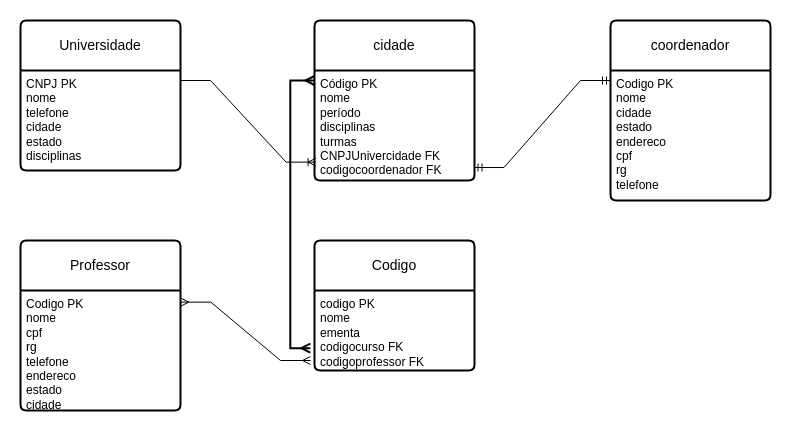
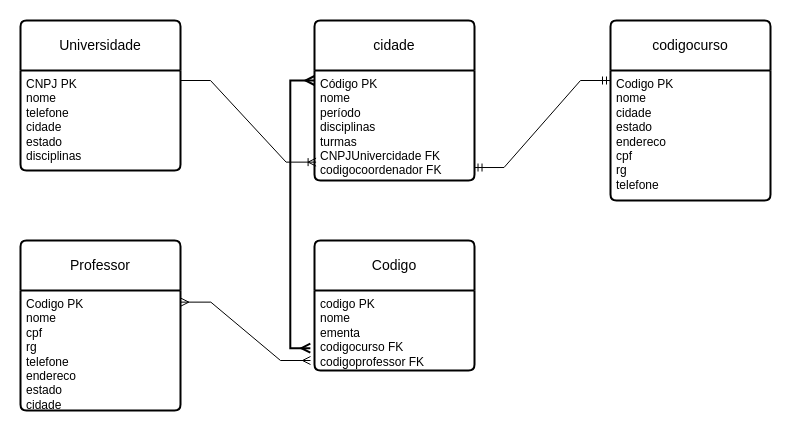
node "coordenador": label "coordenador" -> "codigocurso"
